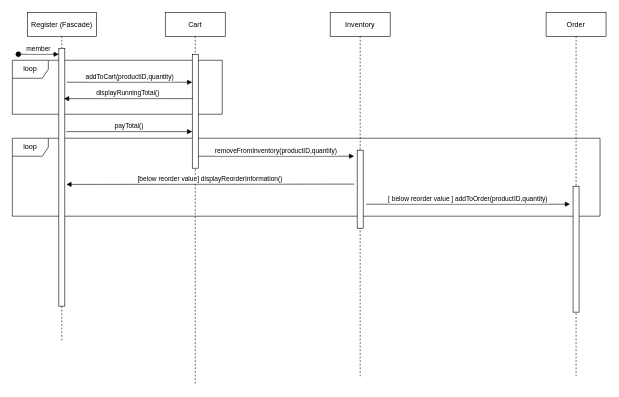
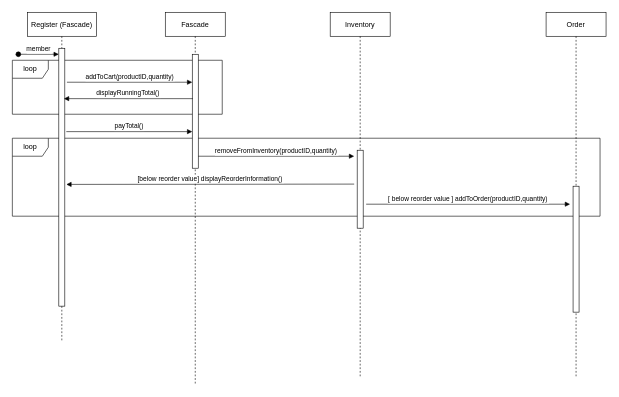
node "Cart": label "Cart" -> "Fascade"
